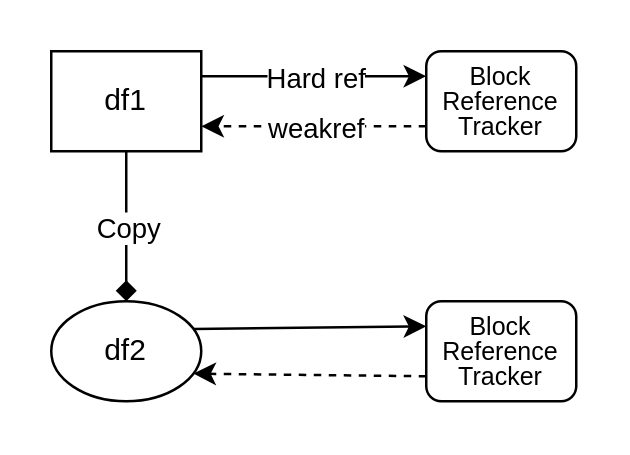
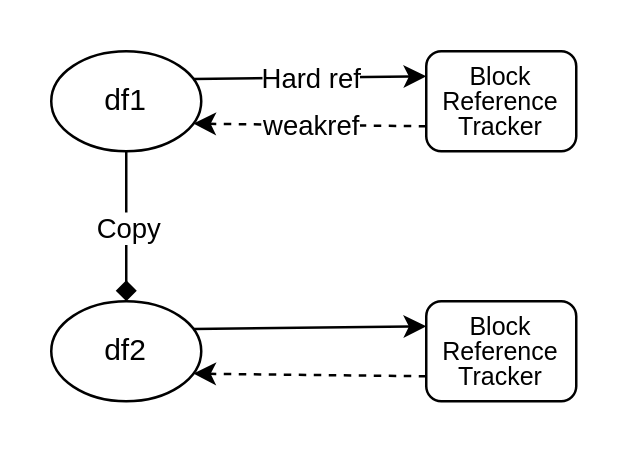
node "df1": shape rectangle -> ellipse
